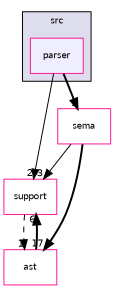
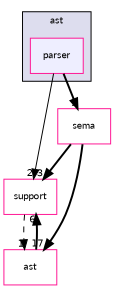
cluster "src": label "src" -> "ast"
edge "sema" -> "support": style solid -> bold
